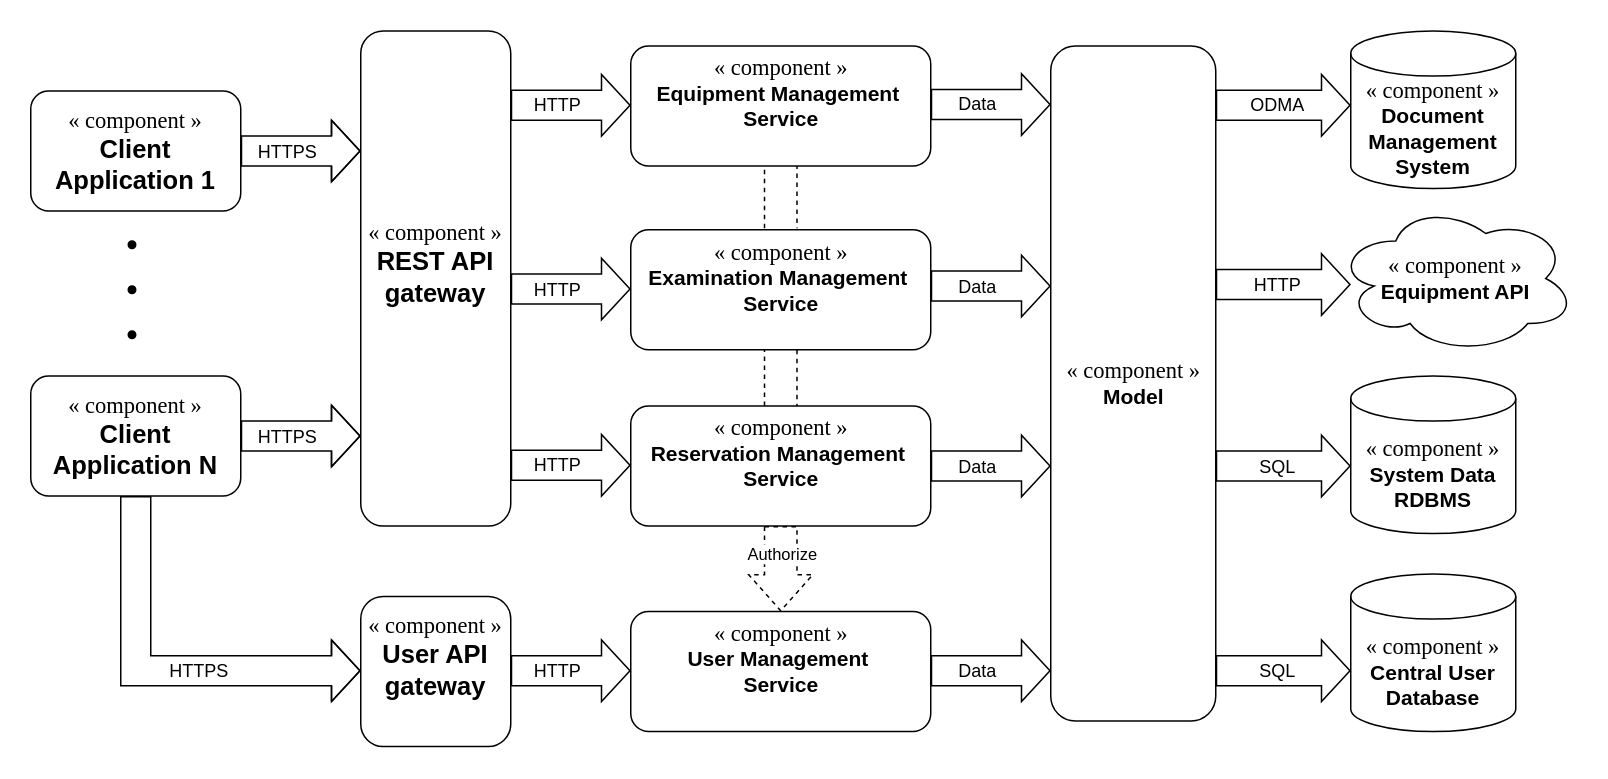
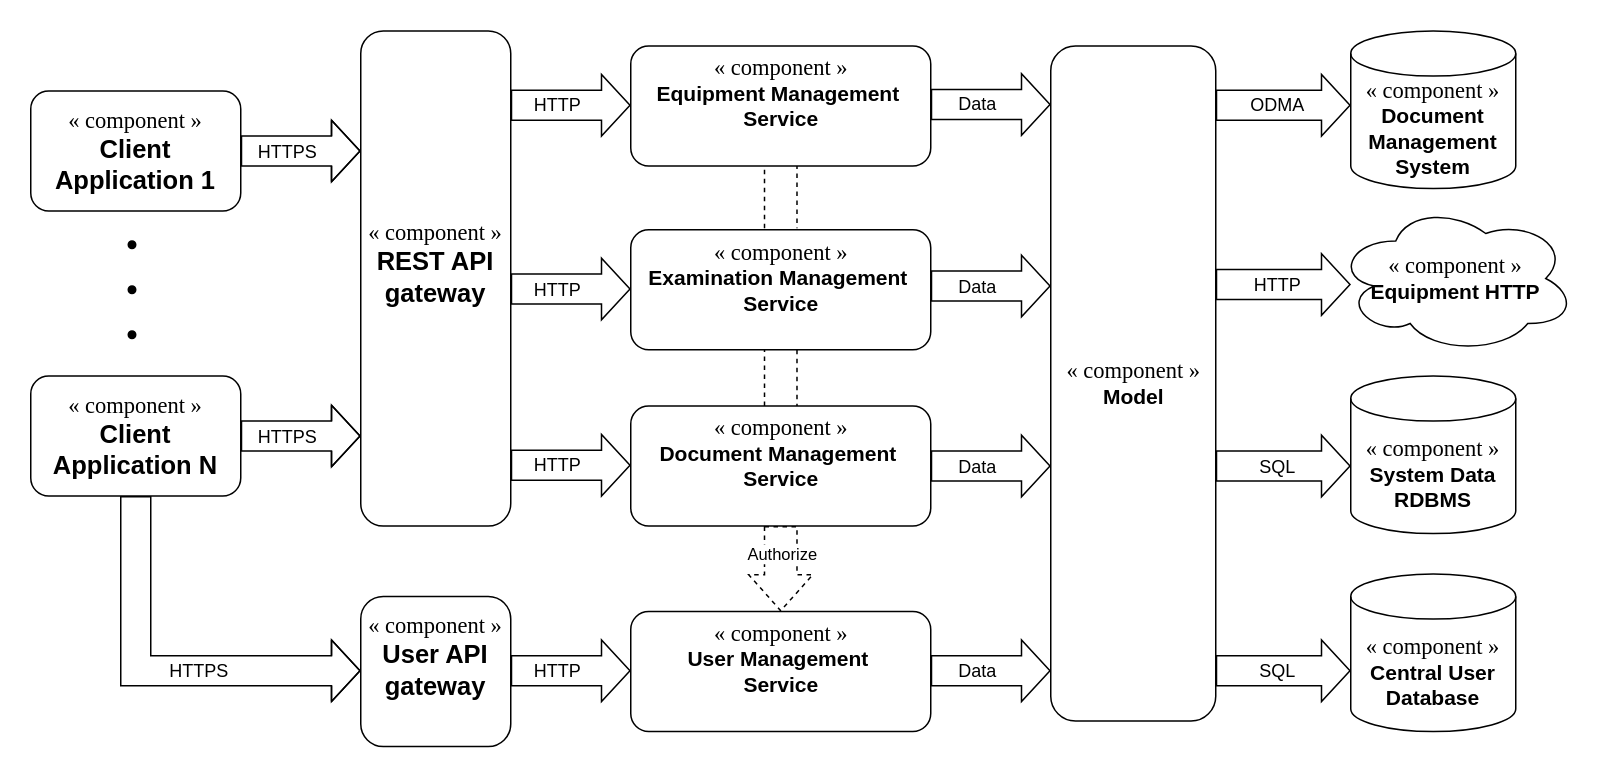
node "« component » Equipment API": label "« component » Equipment API" -> "« component » Equipment HTTP"
node "« component » Reservation Management Service": label "« component » Reservation Management Service" -> "« component » Document Management Service"
